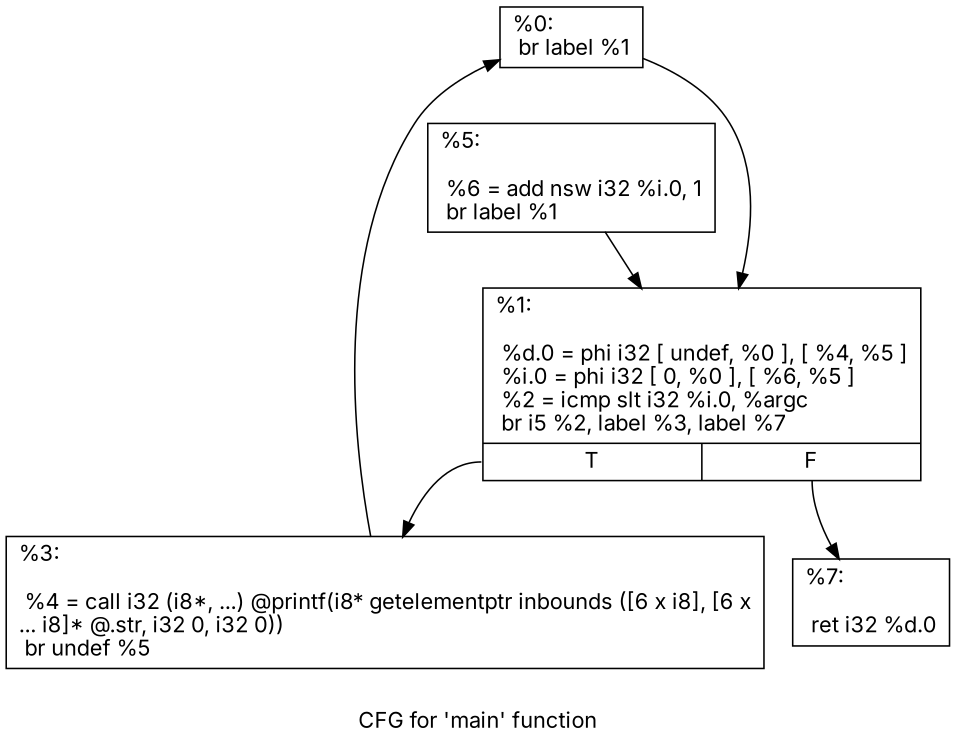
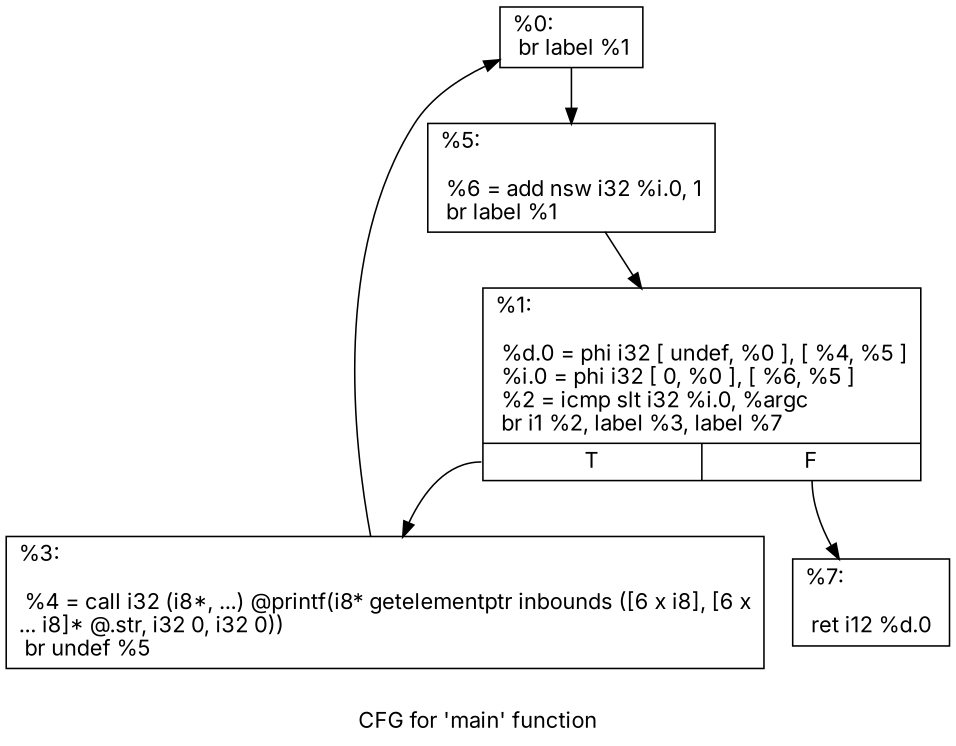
edge "%0:" -> "%1:": now "%0:" -> "%5:"
node "%1:": text "br i5 %2, label %3, label %7" -> "br i1 %2, label %3, label %7"
node "%7:": text "ret i32 %d.0" -> "ret i12 %d.0"
